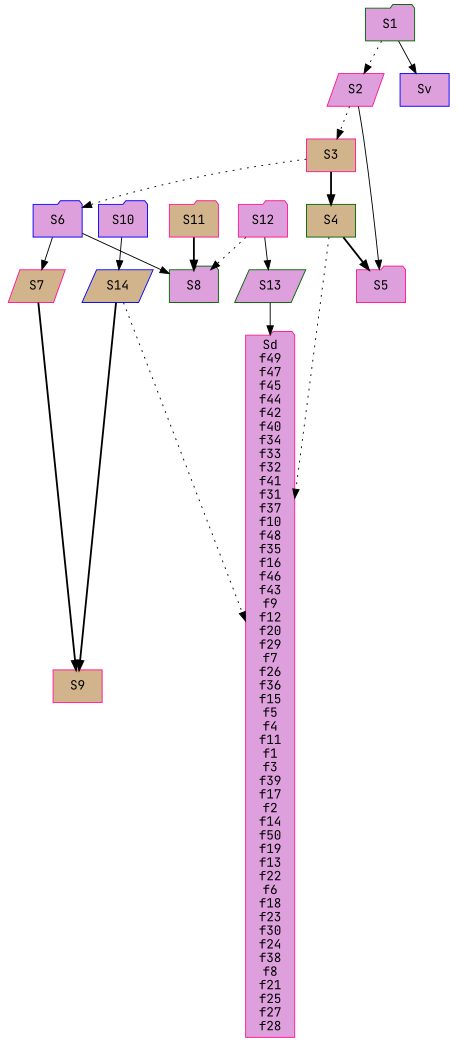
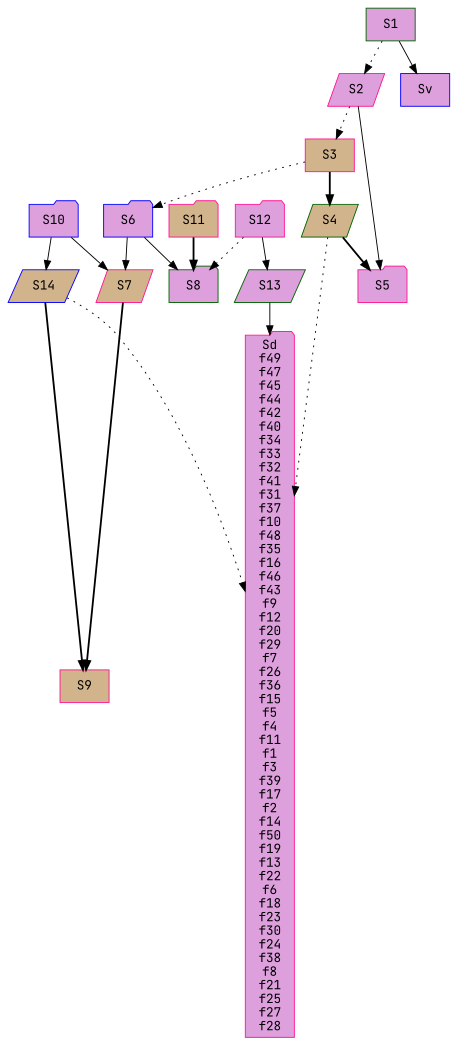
node "S1": shape folder -> box
node "S4": shape box -> parallelogram
edge "S10" -> "S7": added
